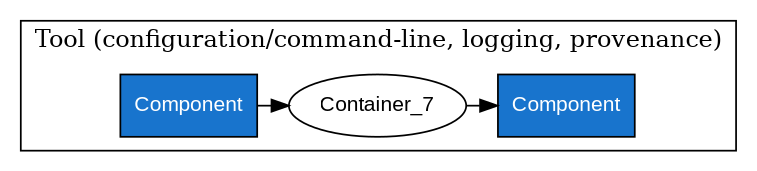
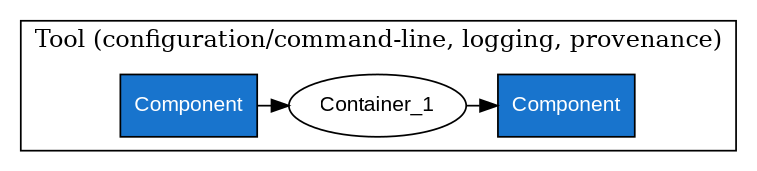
node "Container_7": label "Container_7" -> "Container_1"
